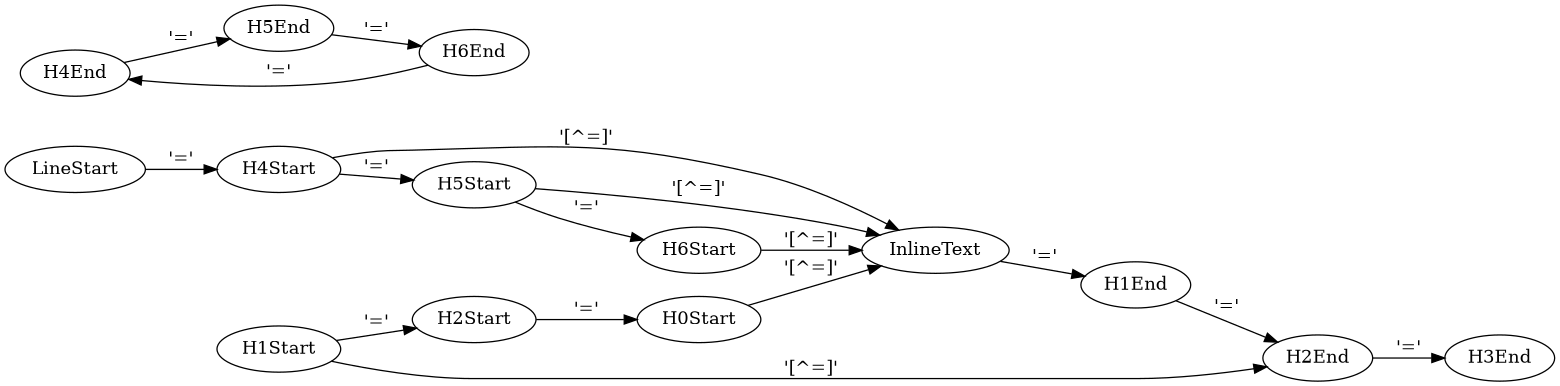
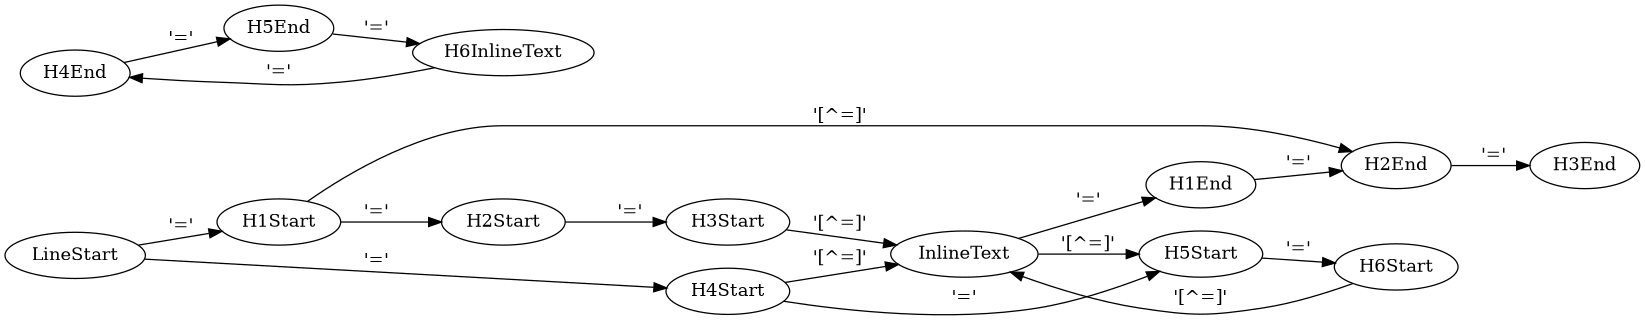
node "H6End": label "H6End" -> "H6InlineText"
edge "H5Start" -> "InlineText": reversed
edge "LineStart" -> "H1Start": added, label "'='"
node "H0Start": label "H0Start" -> "H3Start"
